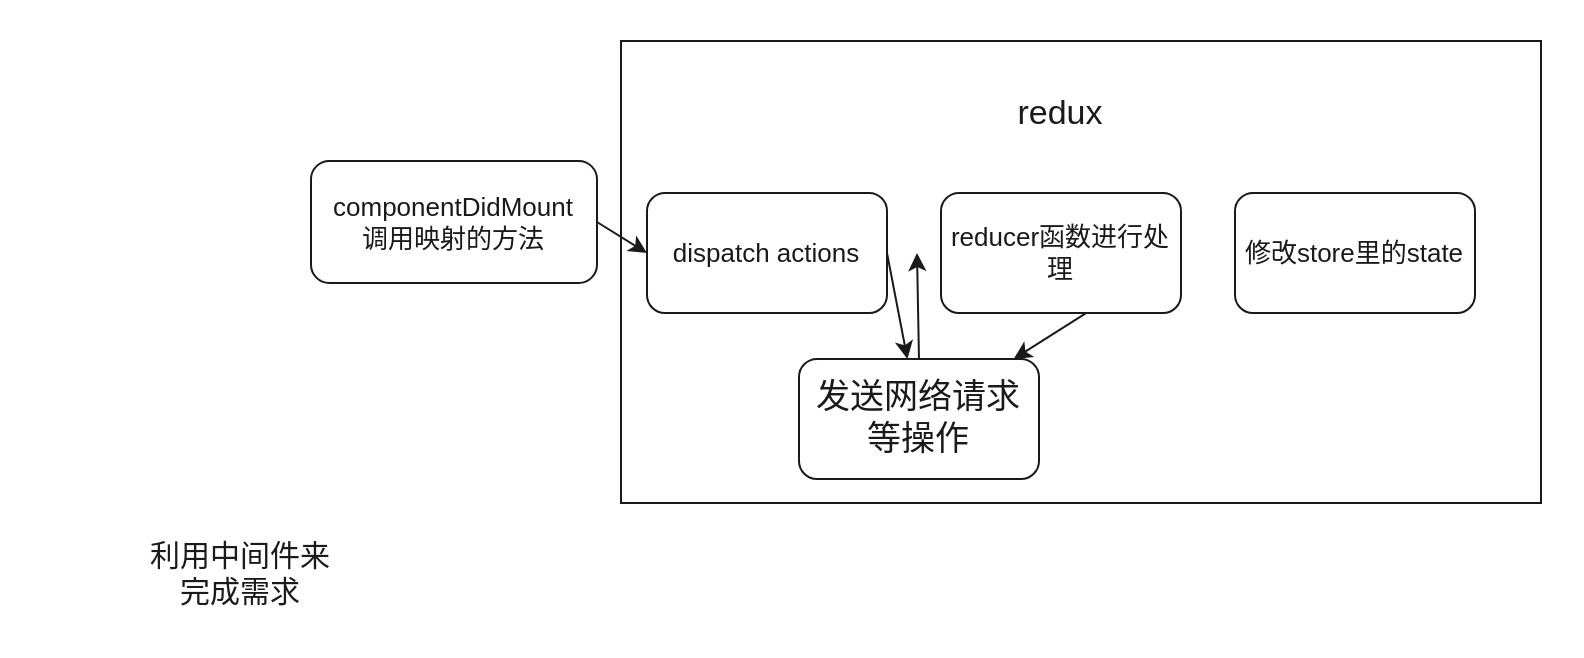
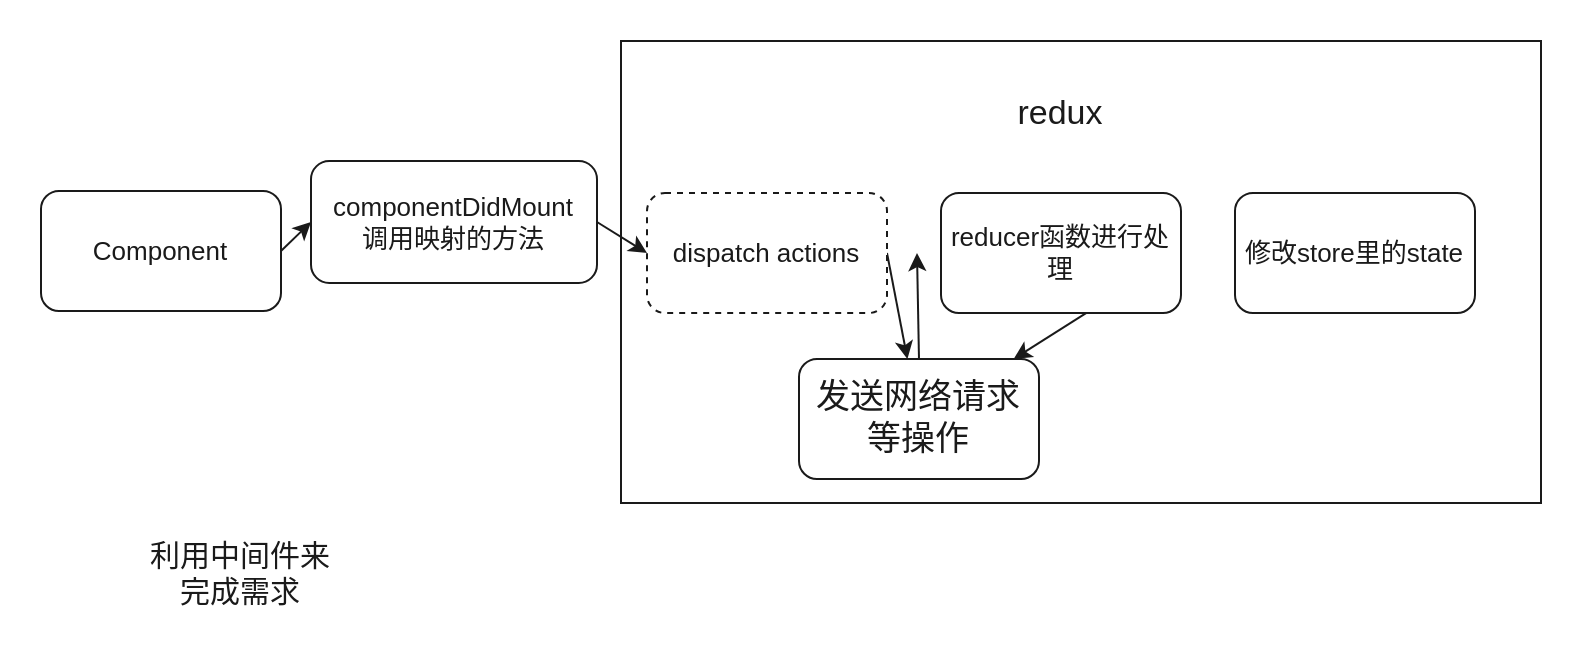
edge "Component" -> "componentDidMount调用映射的方法": added
node "Component": added
node "dispatch actions": style solid -> dashed
